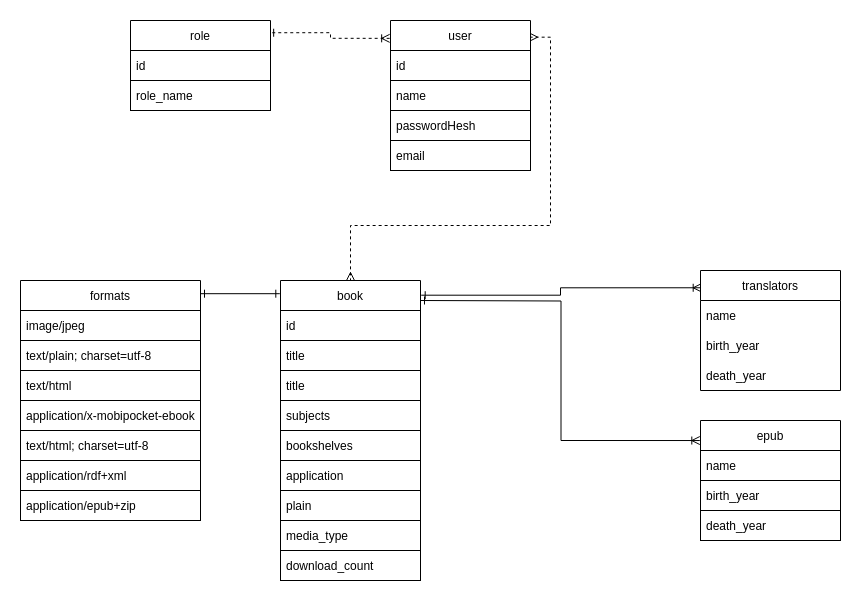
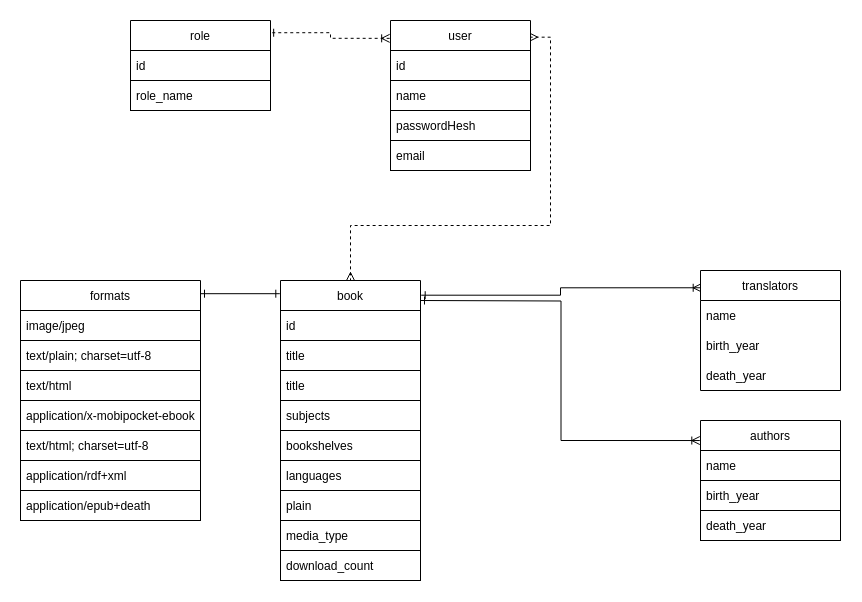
node "epub": label "epub" -> "authors"
node "application": label "application" -> "languages"
node "application/epub+zip": label "application/epub+zip" -> "application/epub+death"
